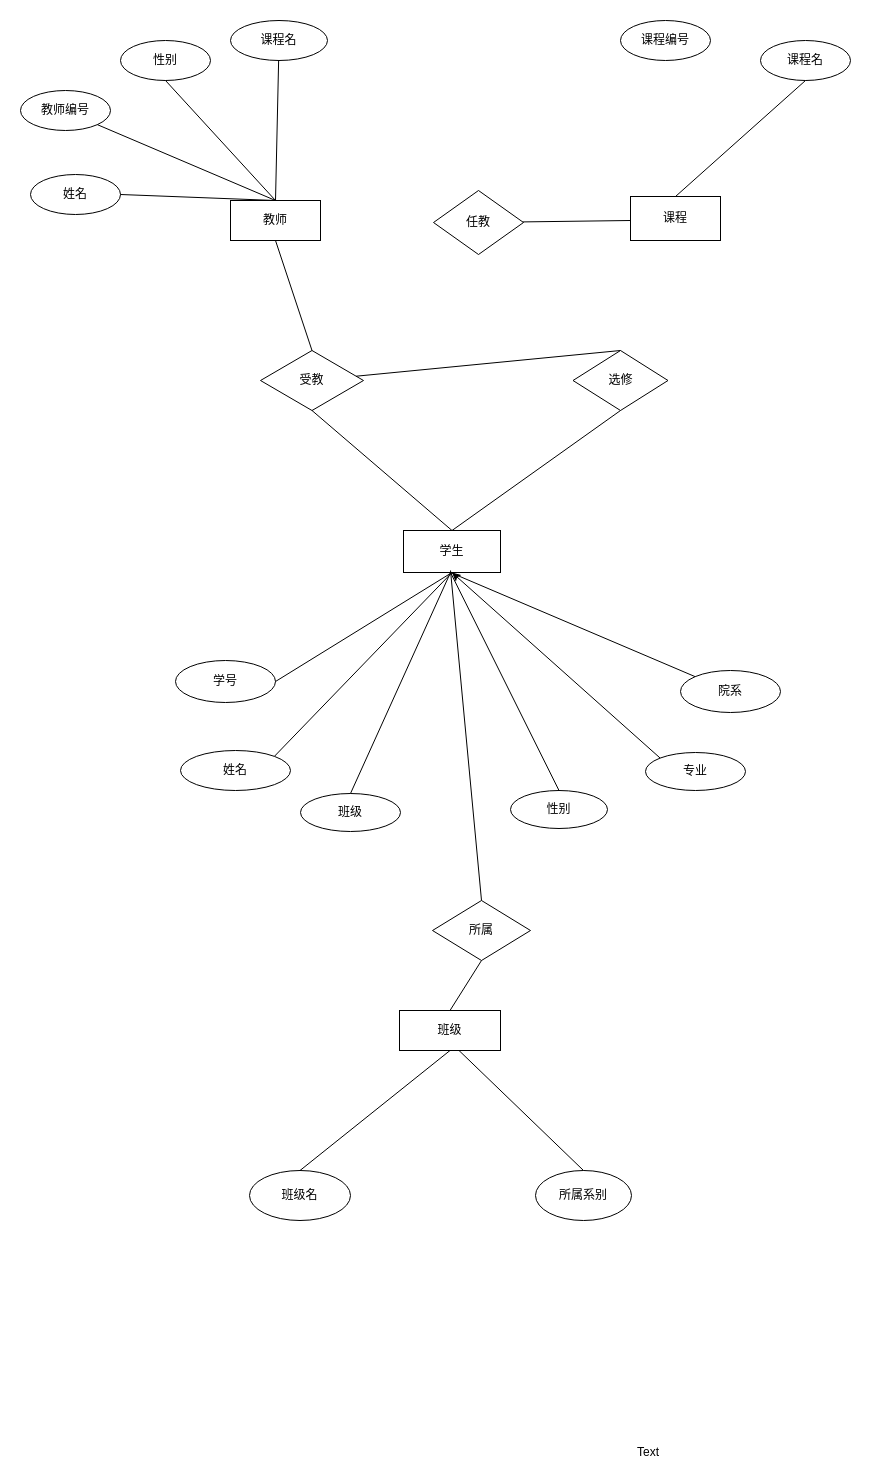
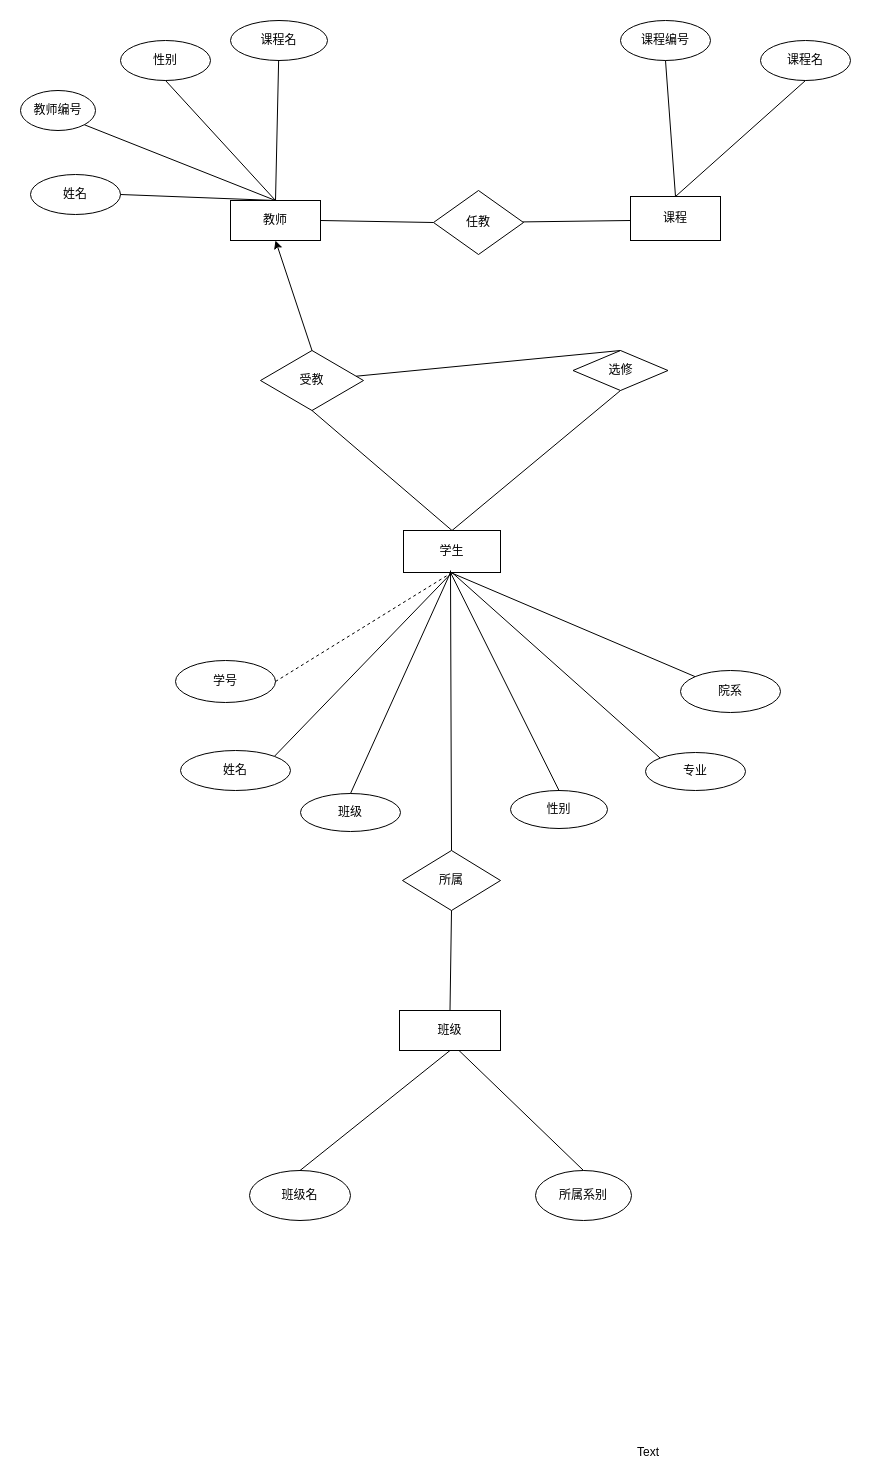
node "教师编号": size 90x40 -> 75x40
edge "课程编号" -- "课程": added
edge "教师" -- "任教": added
edge "教师" -- "受教": arrowhead none -> classic
node "选修": size 95x60 -> 95x40
edge "专业" -> "学生": arrowhead classic -> none
edge "学生" -- "学号": style solid -> dashed
node "所属": moved (482, 931) -> (452, 881)
